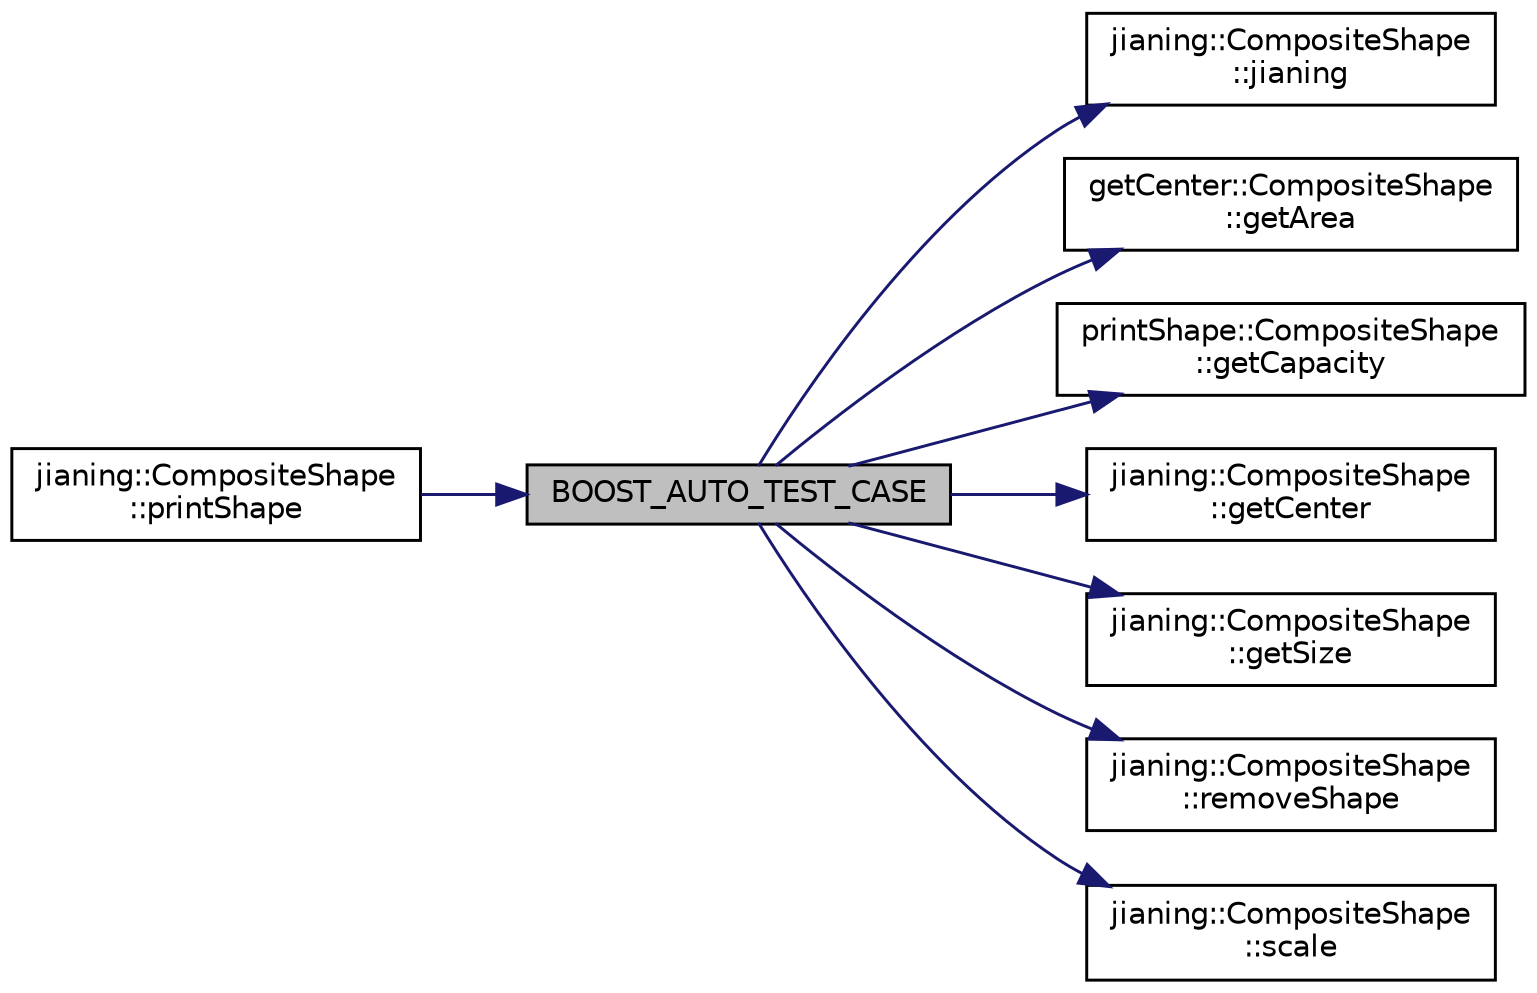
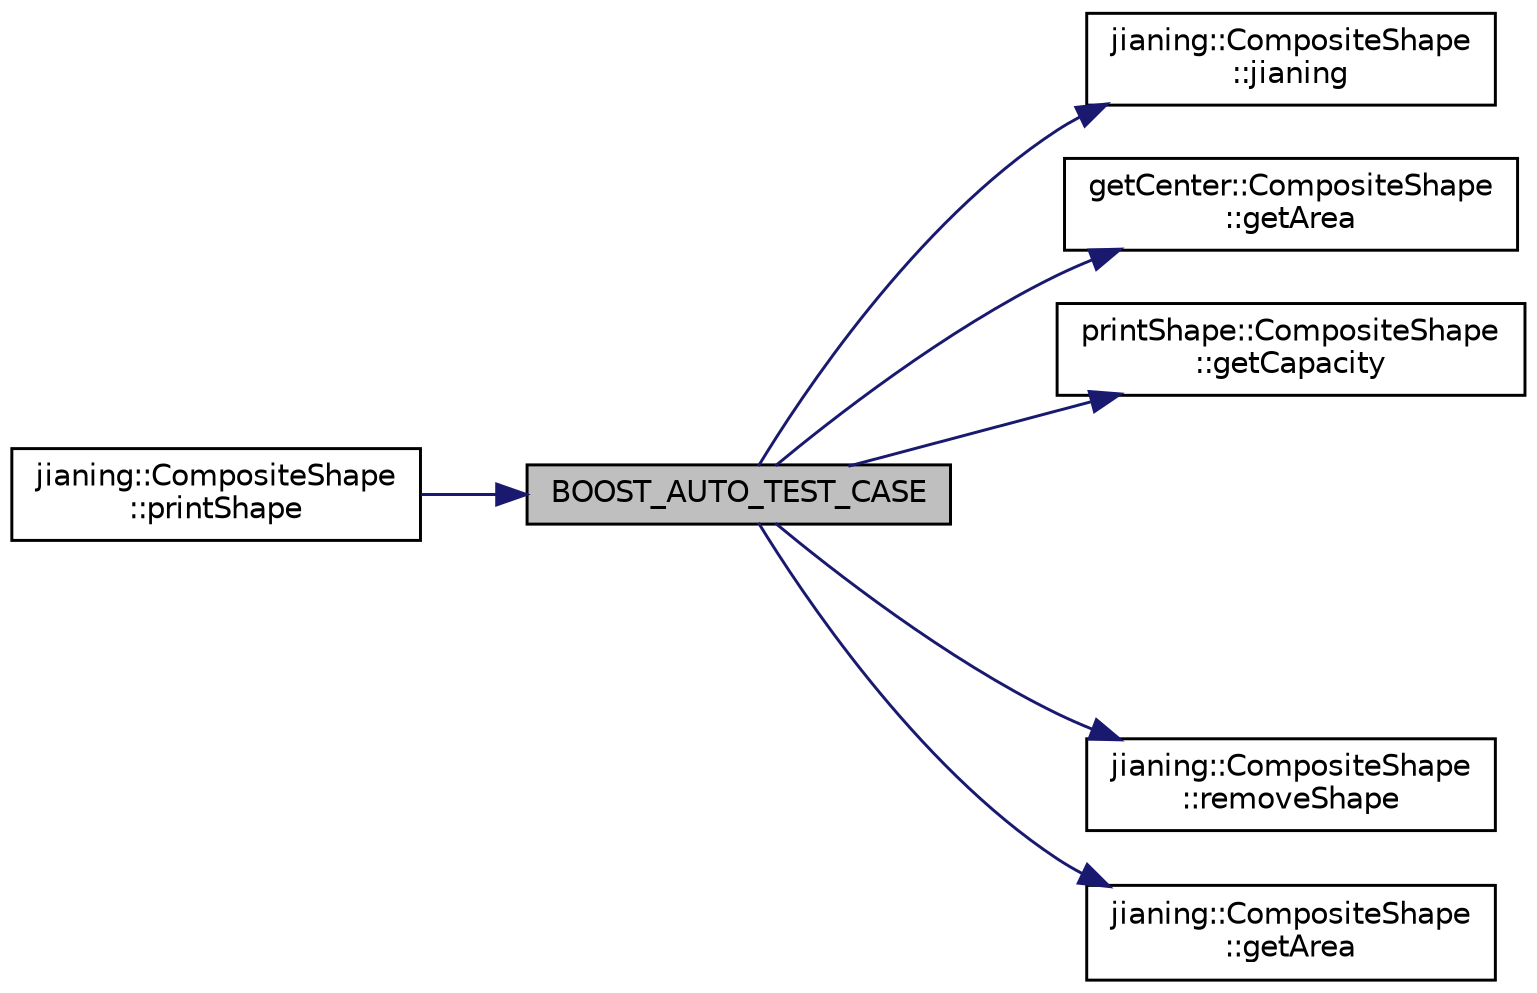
node "jianing::CompositeShape ::getCenter": removed
node "jianing::CompositeShape ::getSize": removed
node "jianing::CompositeShape ::scale": label "jianing::CompositeShape ::scale" -> "jianing::CompositeShape ::getArea"
